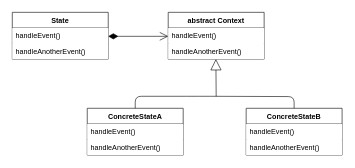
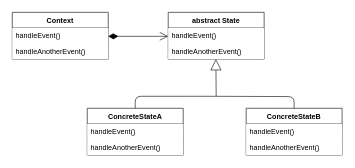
node "State": label "State" -> "Context"
node "abstract Context": label "abstract Context" -> "abstract State"
